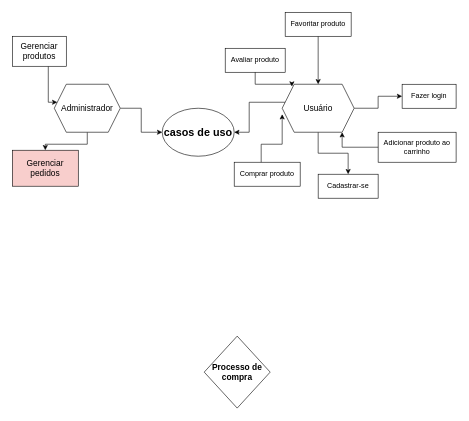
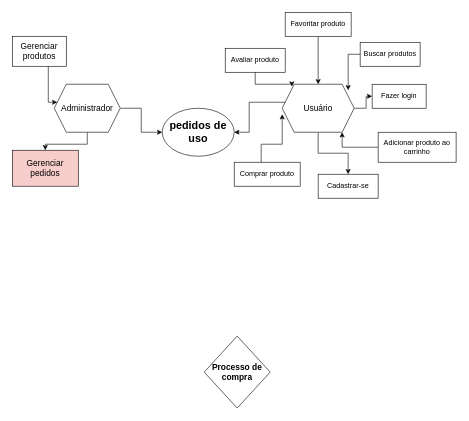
edge "Buscar produtos" -> "Usuário": added
node "Buscar produtos": added
node "Fazer login": moved (429, 96) -> (399, 96)
node "casos de uso": label "casos de uso" -> "pedidos de uso"
